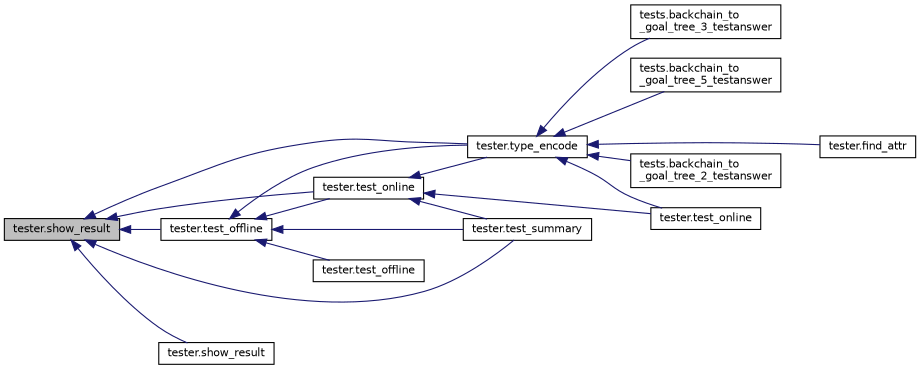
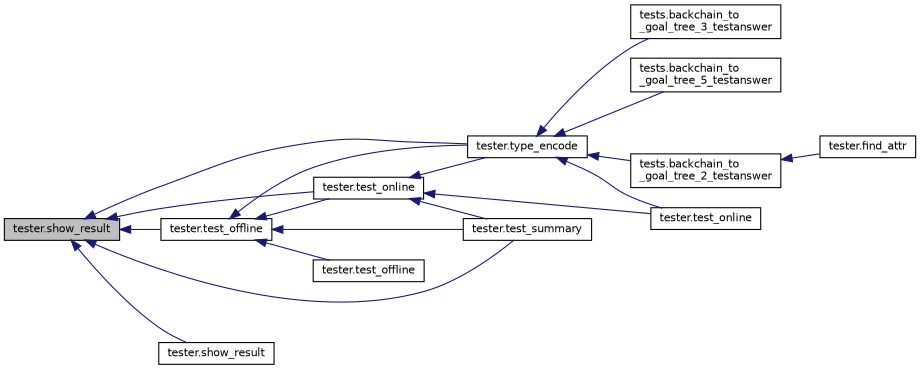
edge "tester.find_attr" -> "tester.type_encode": now "tester.find_attr" -> "tests.backchain_to _goal_tree_2_testanswer"
